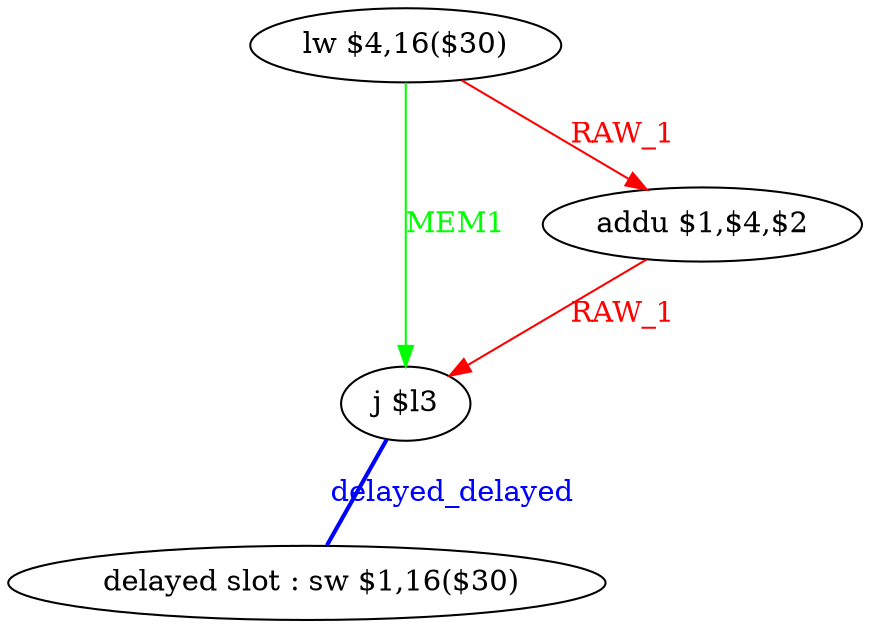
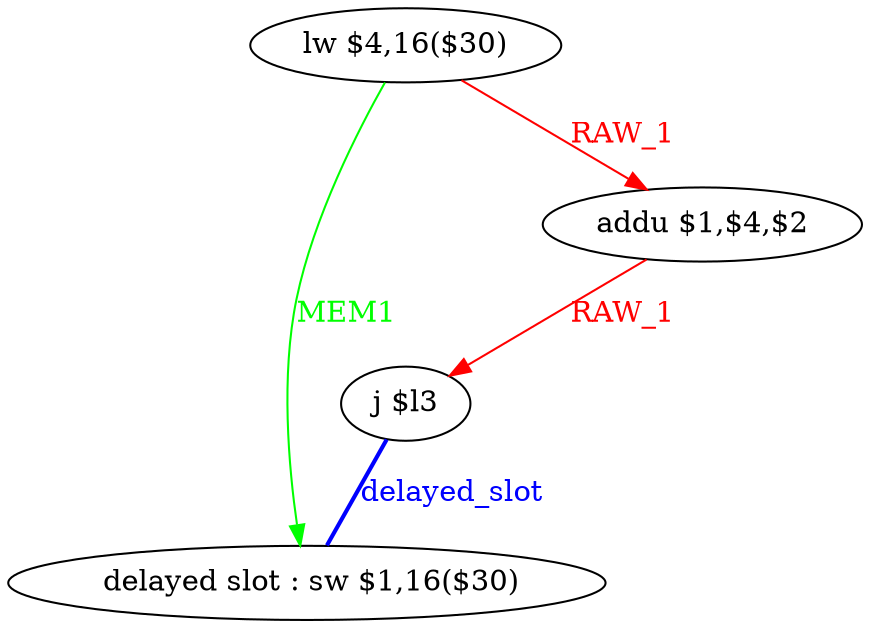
edge "lw $4,16($30)" -> "j $l3": now "lw $4,16($30)" -> "delayed slot : sw $1,16($30)"
edge "j $l3" -- "delayed slot : sw $1,16($30)": label "delayed_delayed" -> "delayed_slot"
